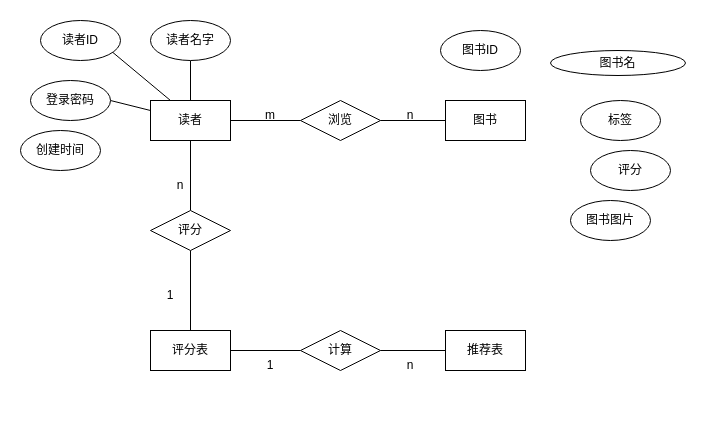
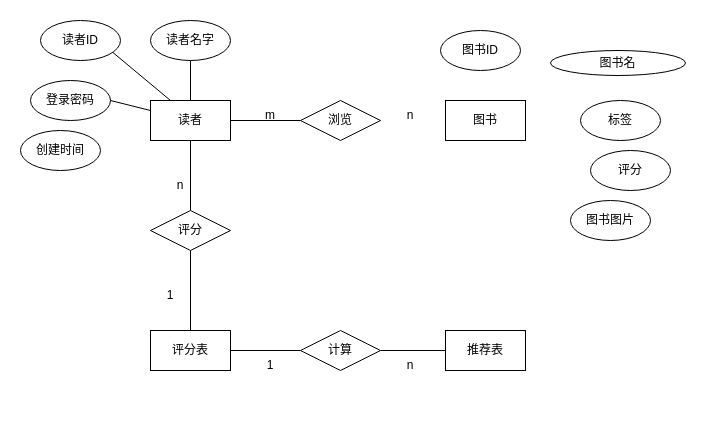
edge "浏览" -- "图书": removed
